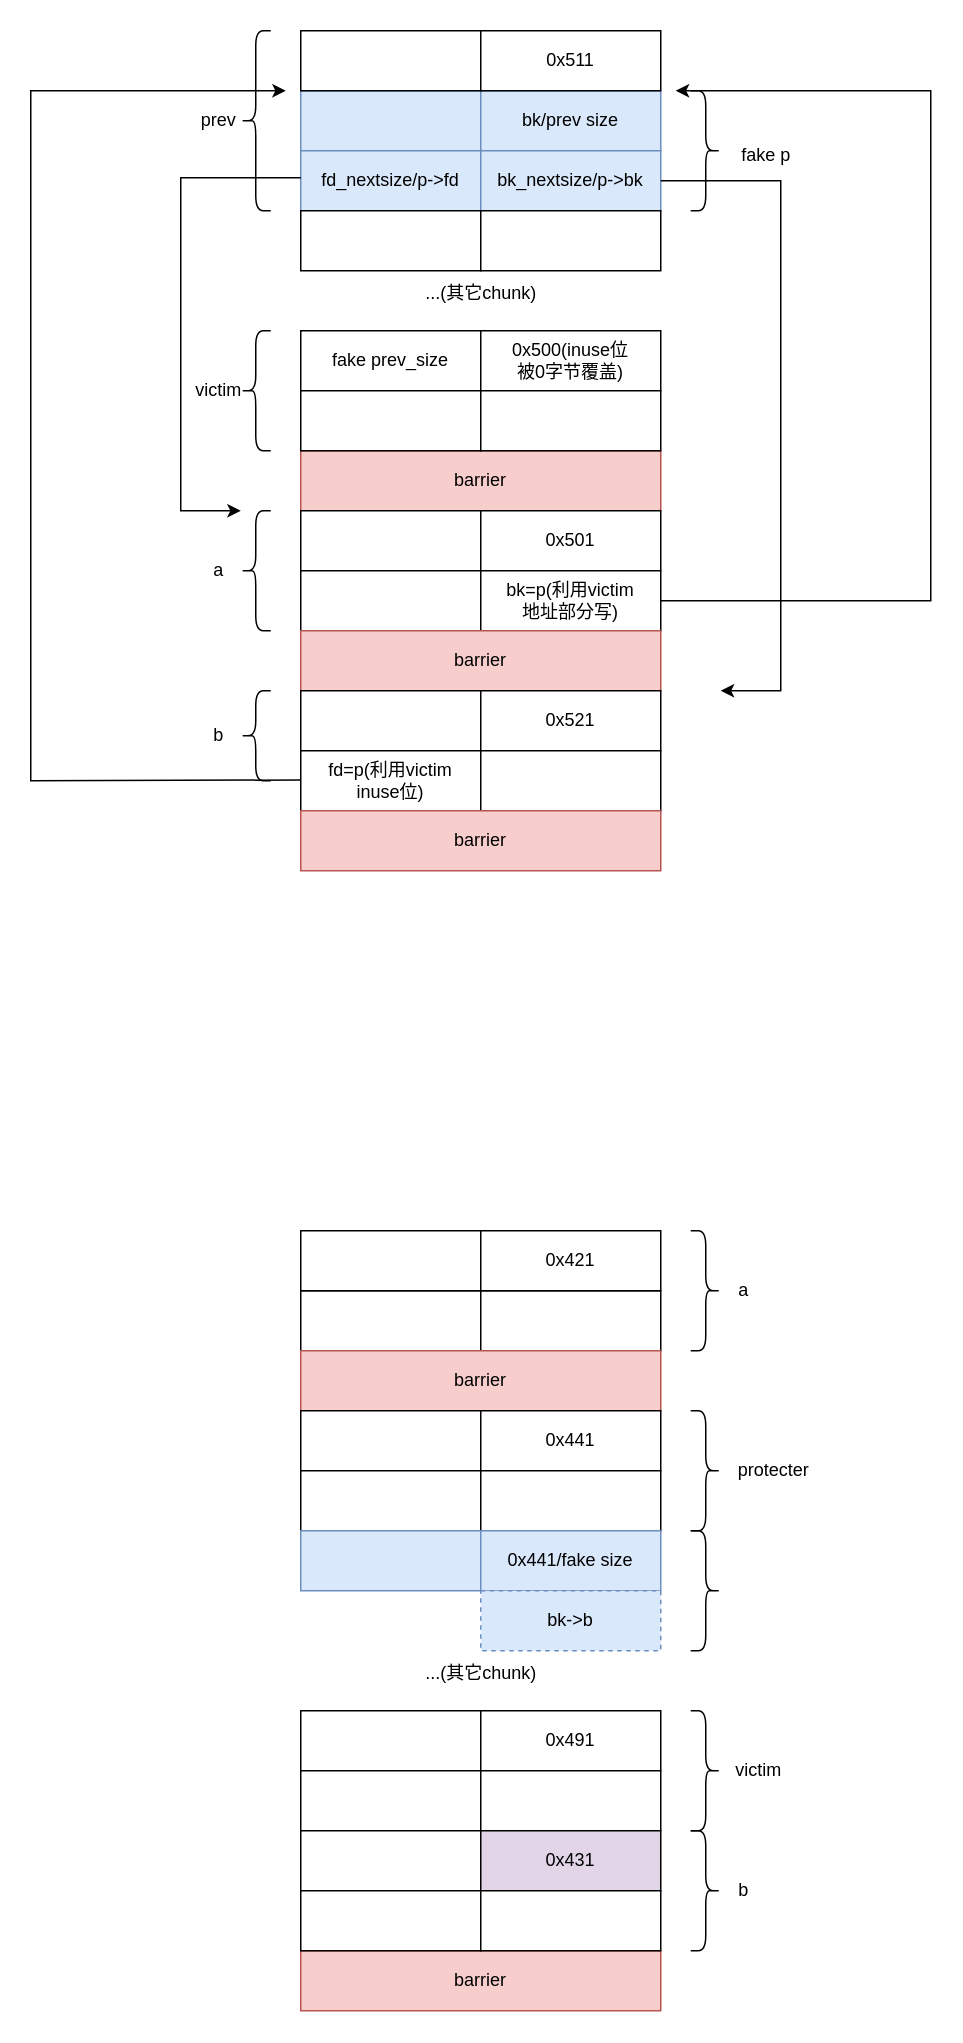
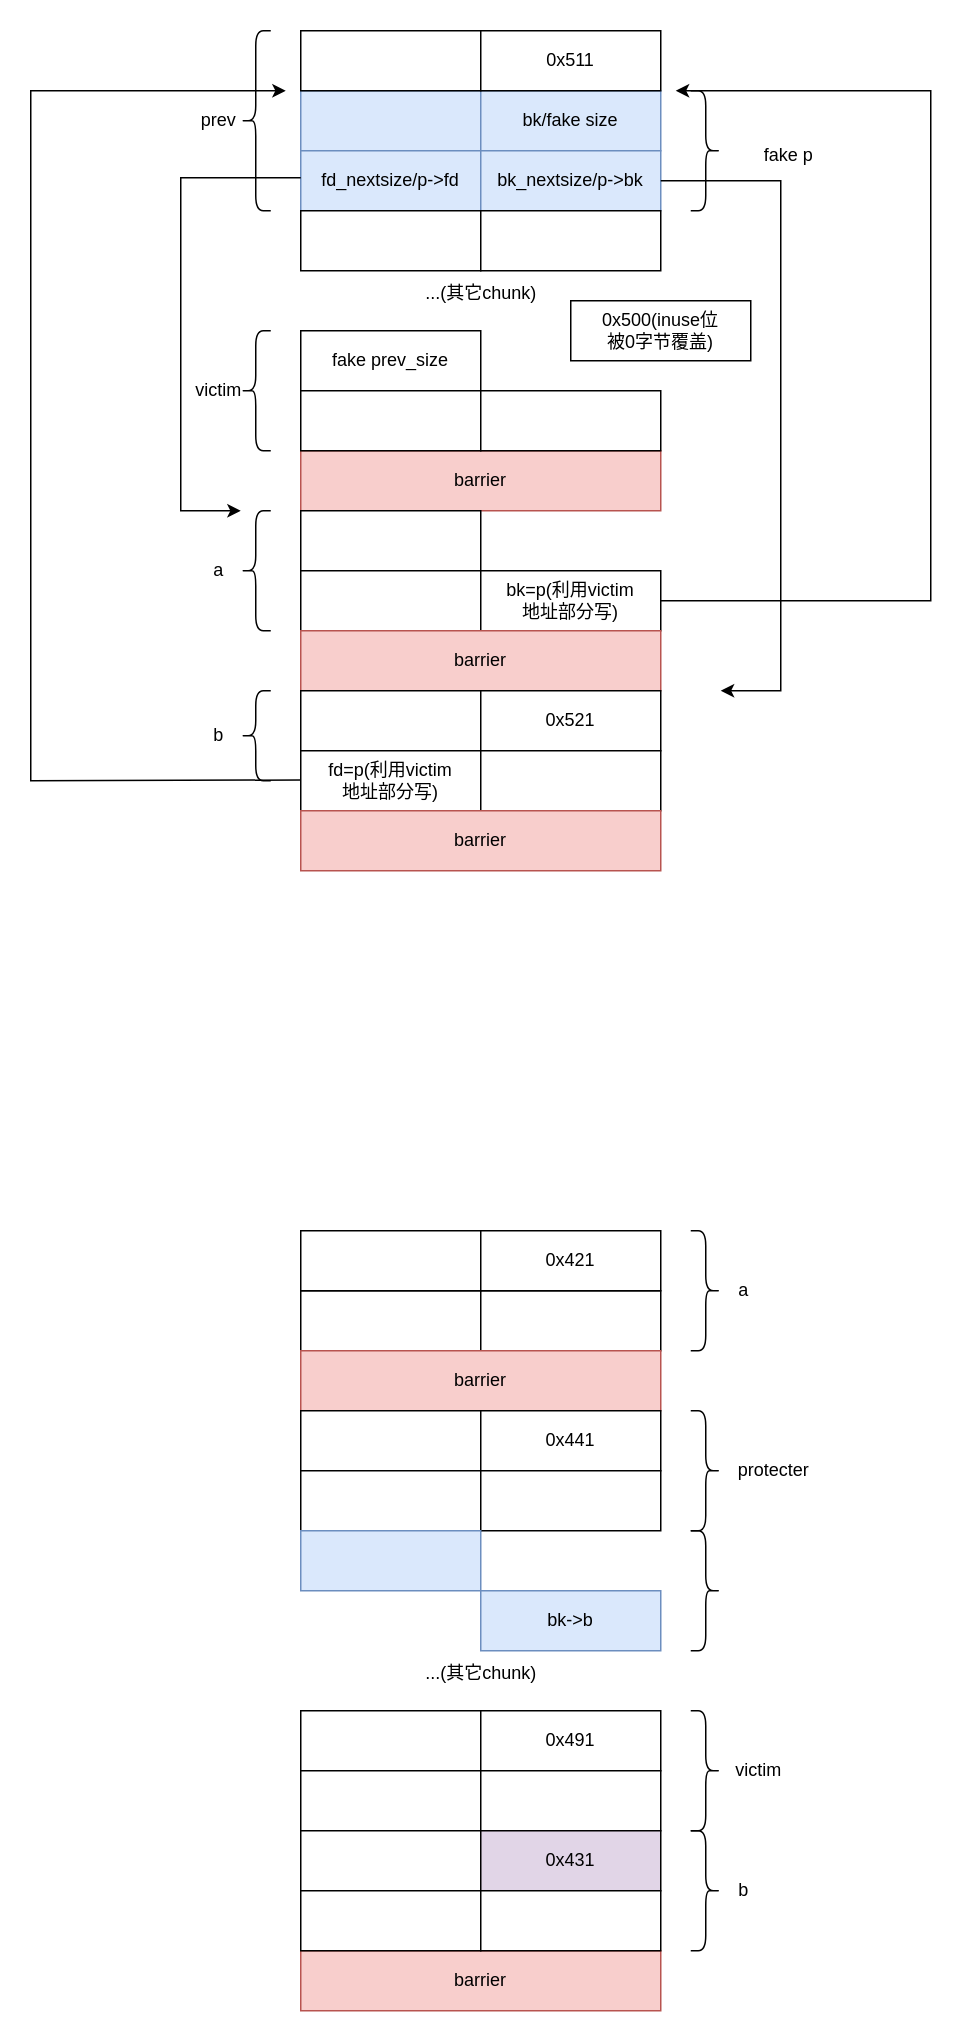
node "bk/prev size": label "bk/prev size" -> "bk/fake size"
node "fake p": moved (766, 155) -> (788, 155)
node "0x500(inuse位 被0字节覆盖)": moved (571, 361) -> (661, 331)
node "0x501": removed
node "fd=p(利用victiminuse位)": label "fd=p(利用victiminuse位)" -> "fd=p(利用victim地址部分写)"
node "0x441/fake size": removed
node "bk->b": style dashed -> solid
